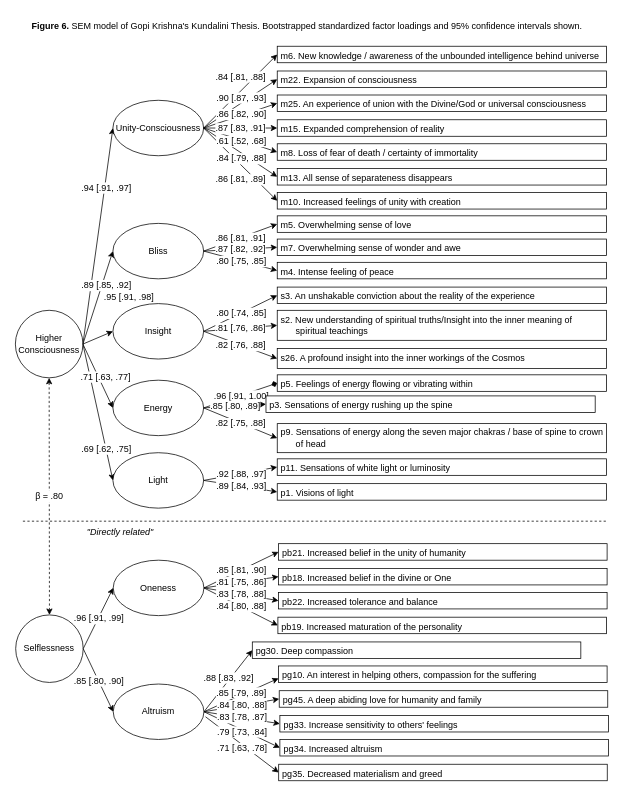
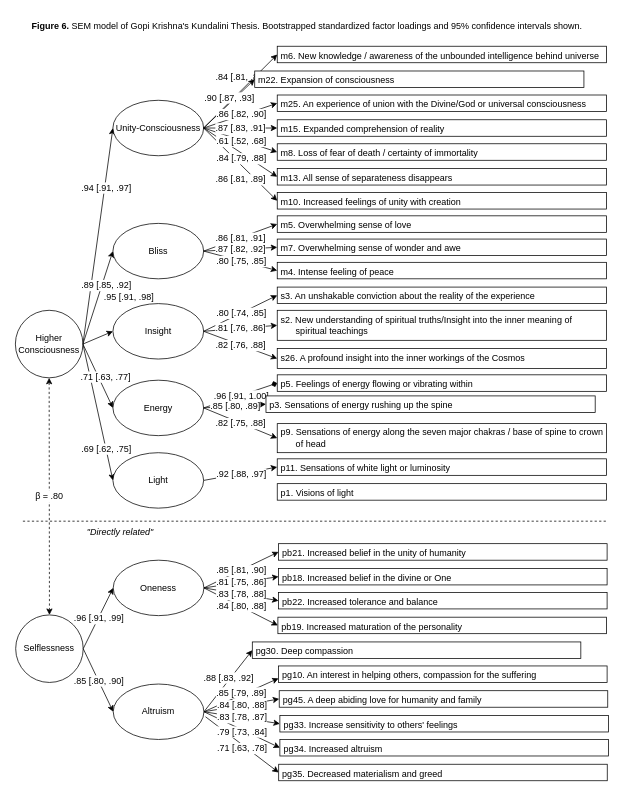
node "m22. Expansion of consciousness": moved (442, 79) -> (419, 79)
edge "Light" -> "p1. Visions of light": removed, label ".89 [.84, .93]"
